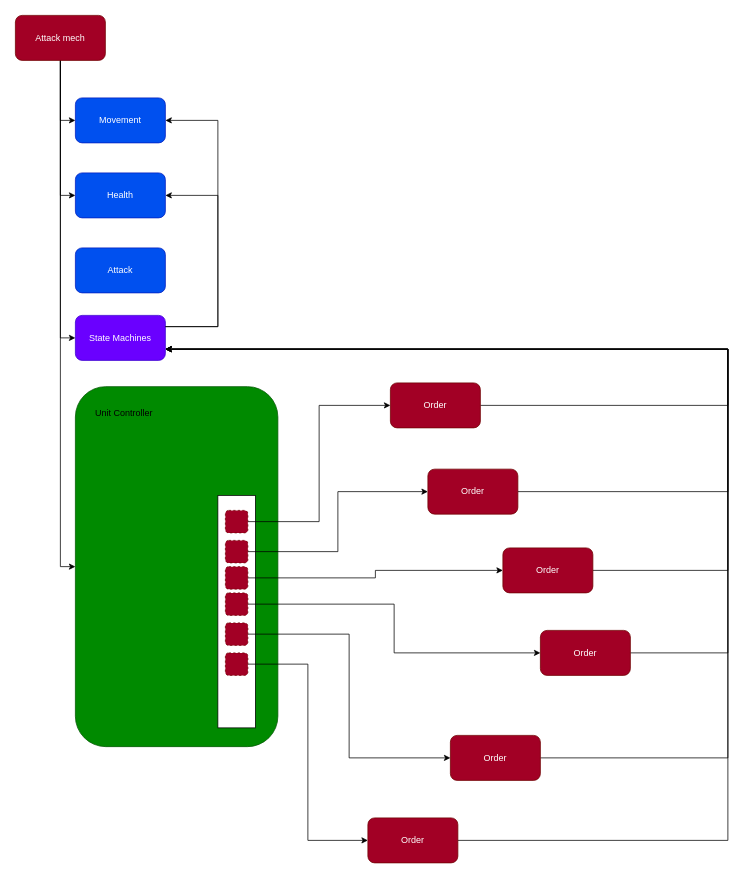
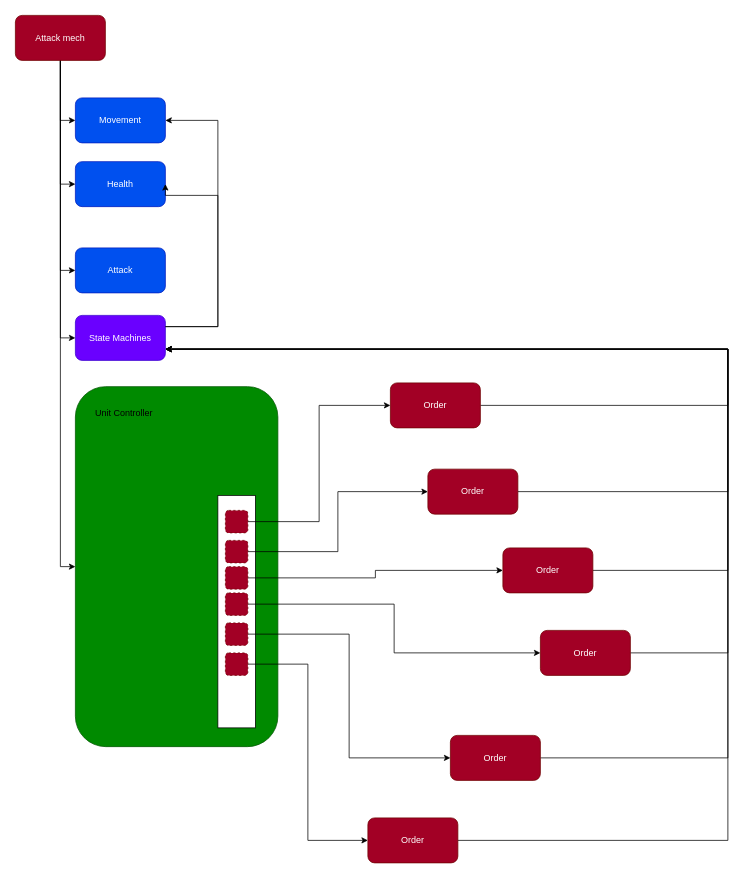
node "Health": moved (120, 195) -> (120, 184)
edge "Attack mech" -> "Attack": added
